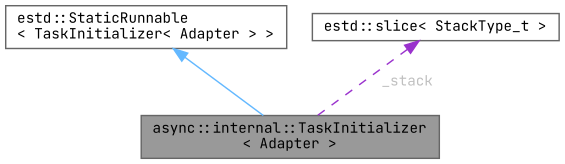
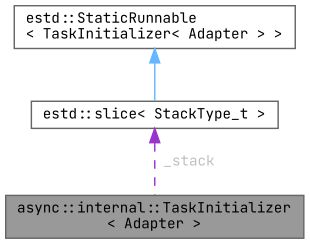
edge "async::internal::TaskInitializer < Adapter >" -> "estd::StaticRunnable < TaskInitializer< Adapter > >": now "estd::slice< StackType_t >" -> "estd::StaticRunnable < TaskInitializer< Adapter > >"
